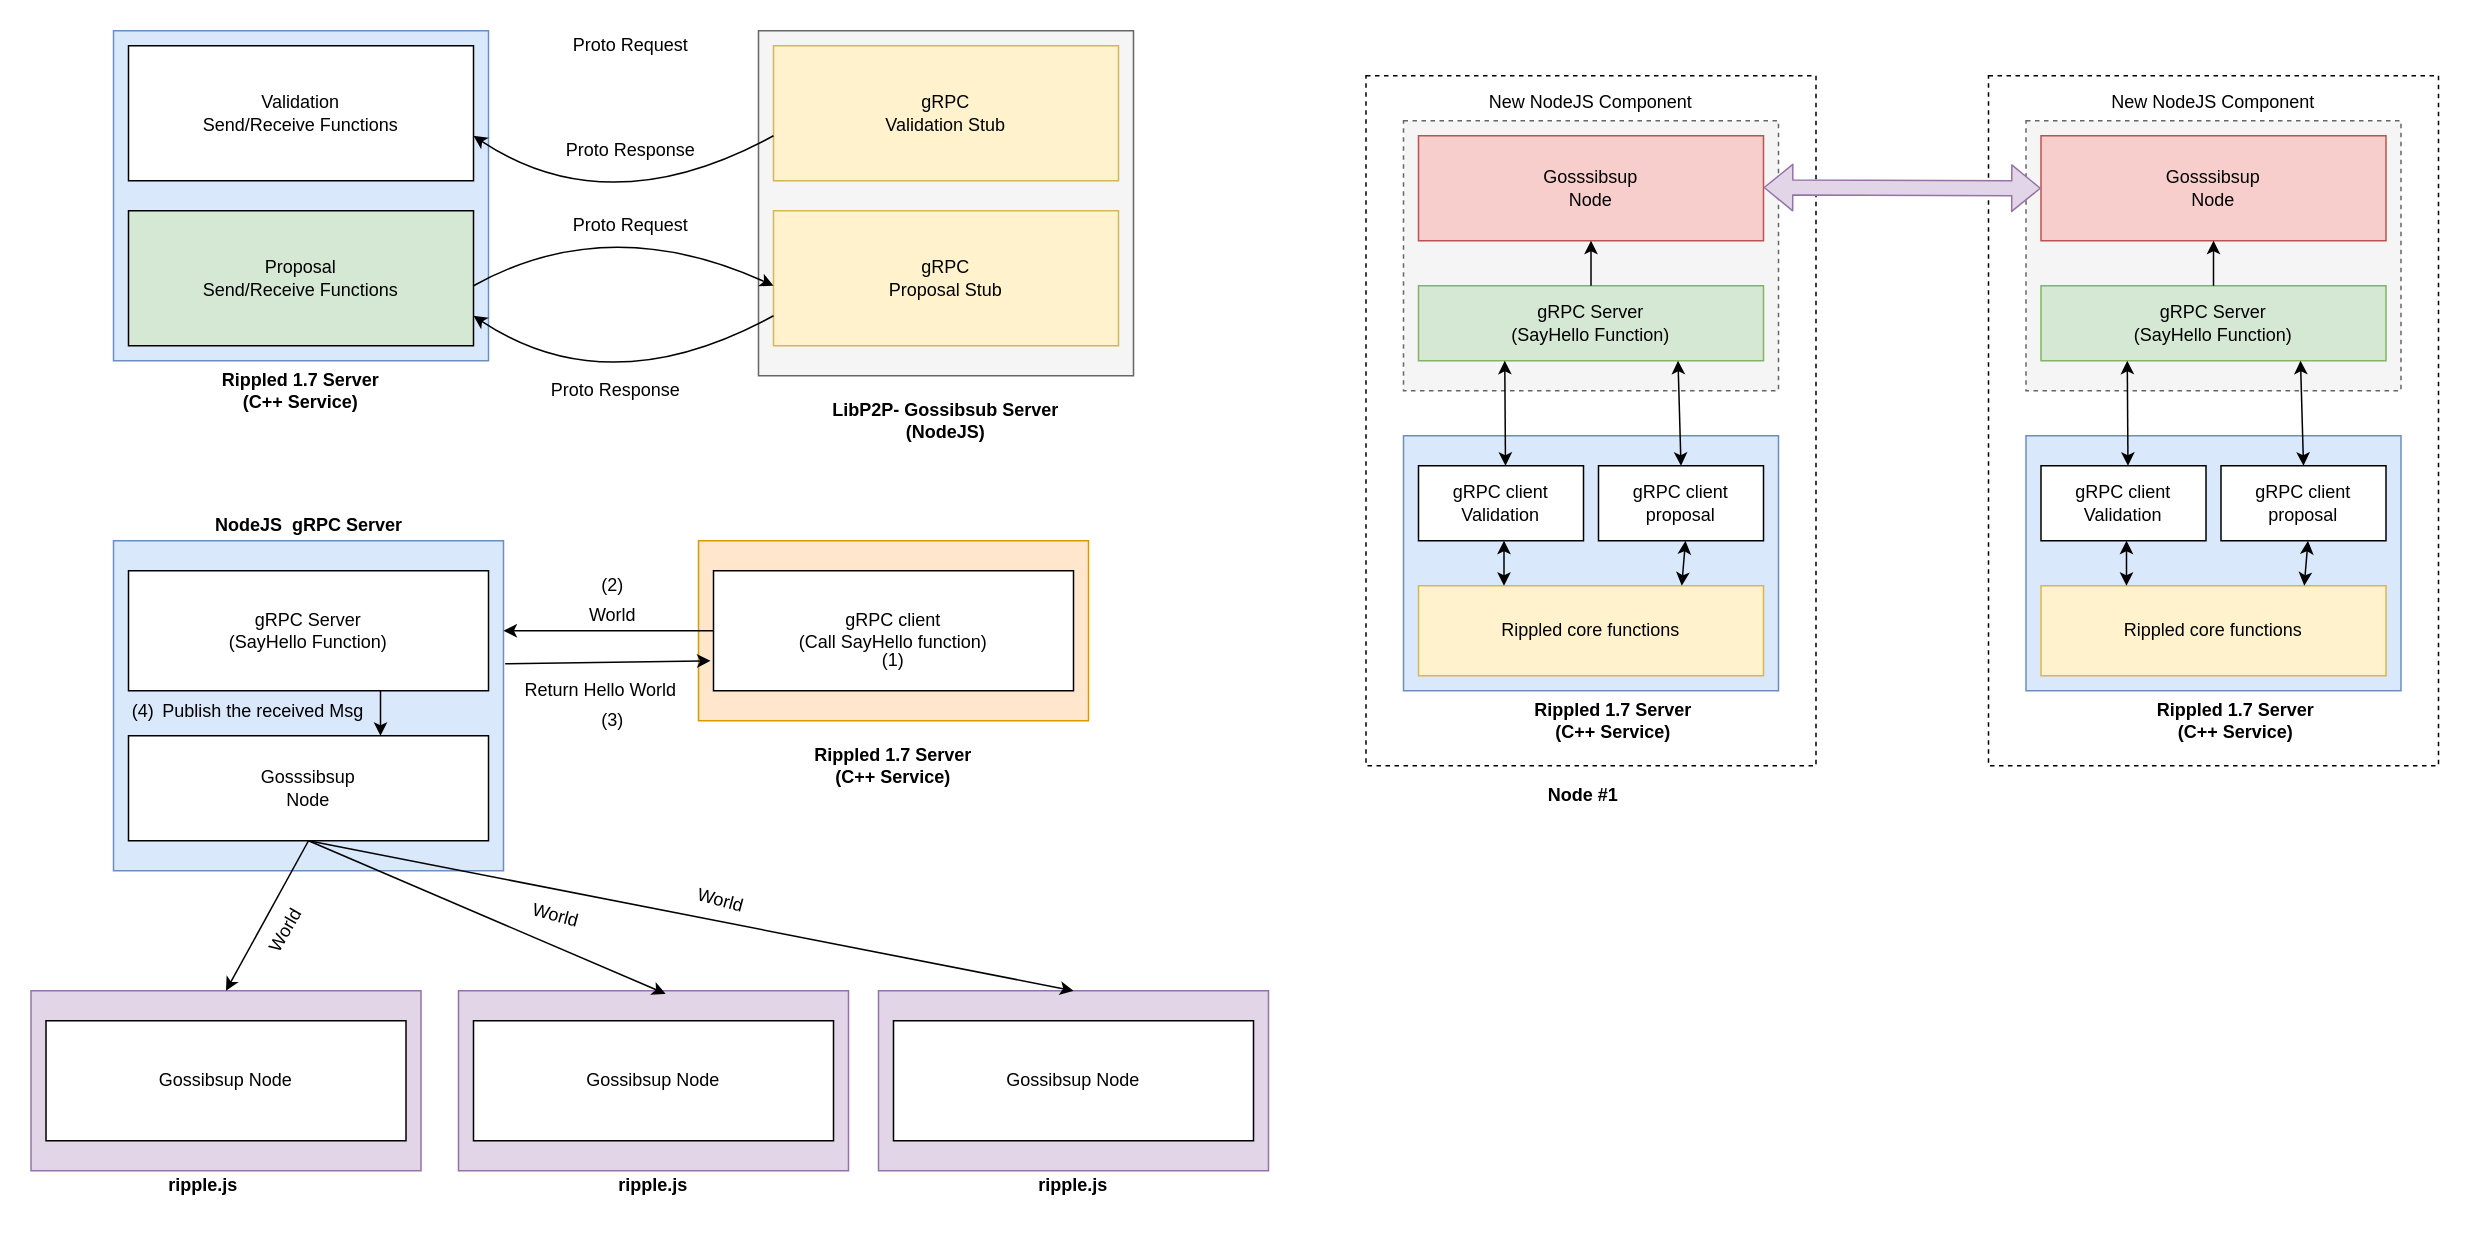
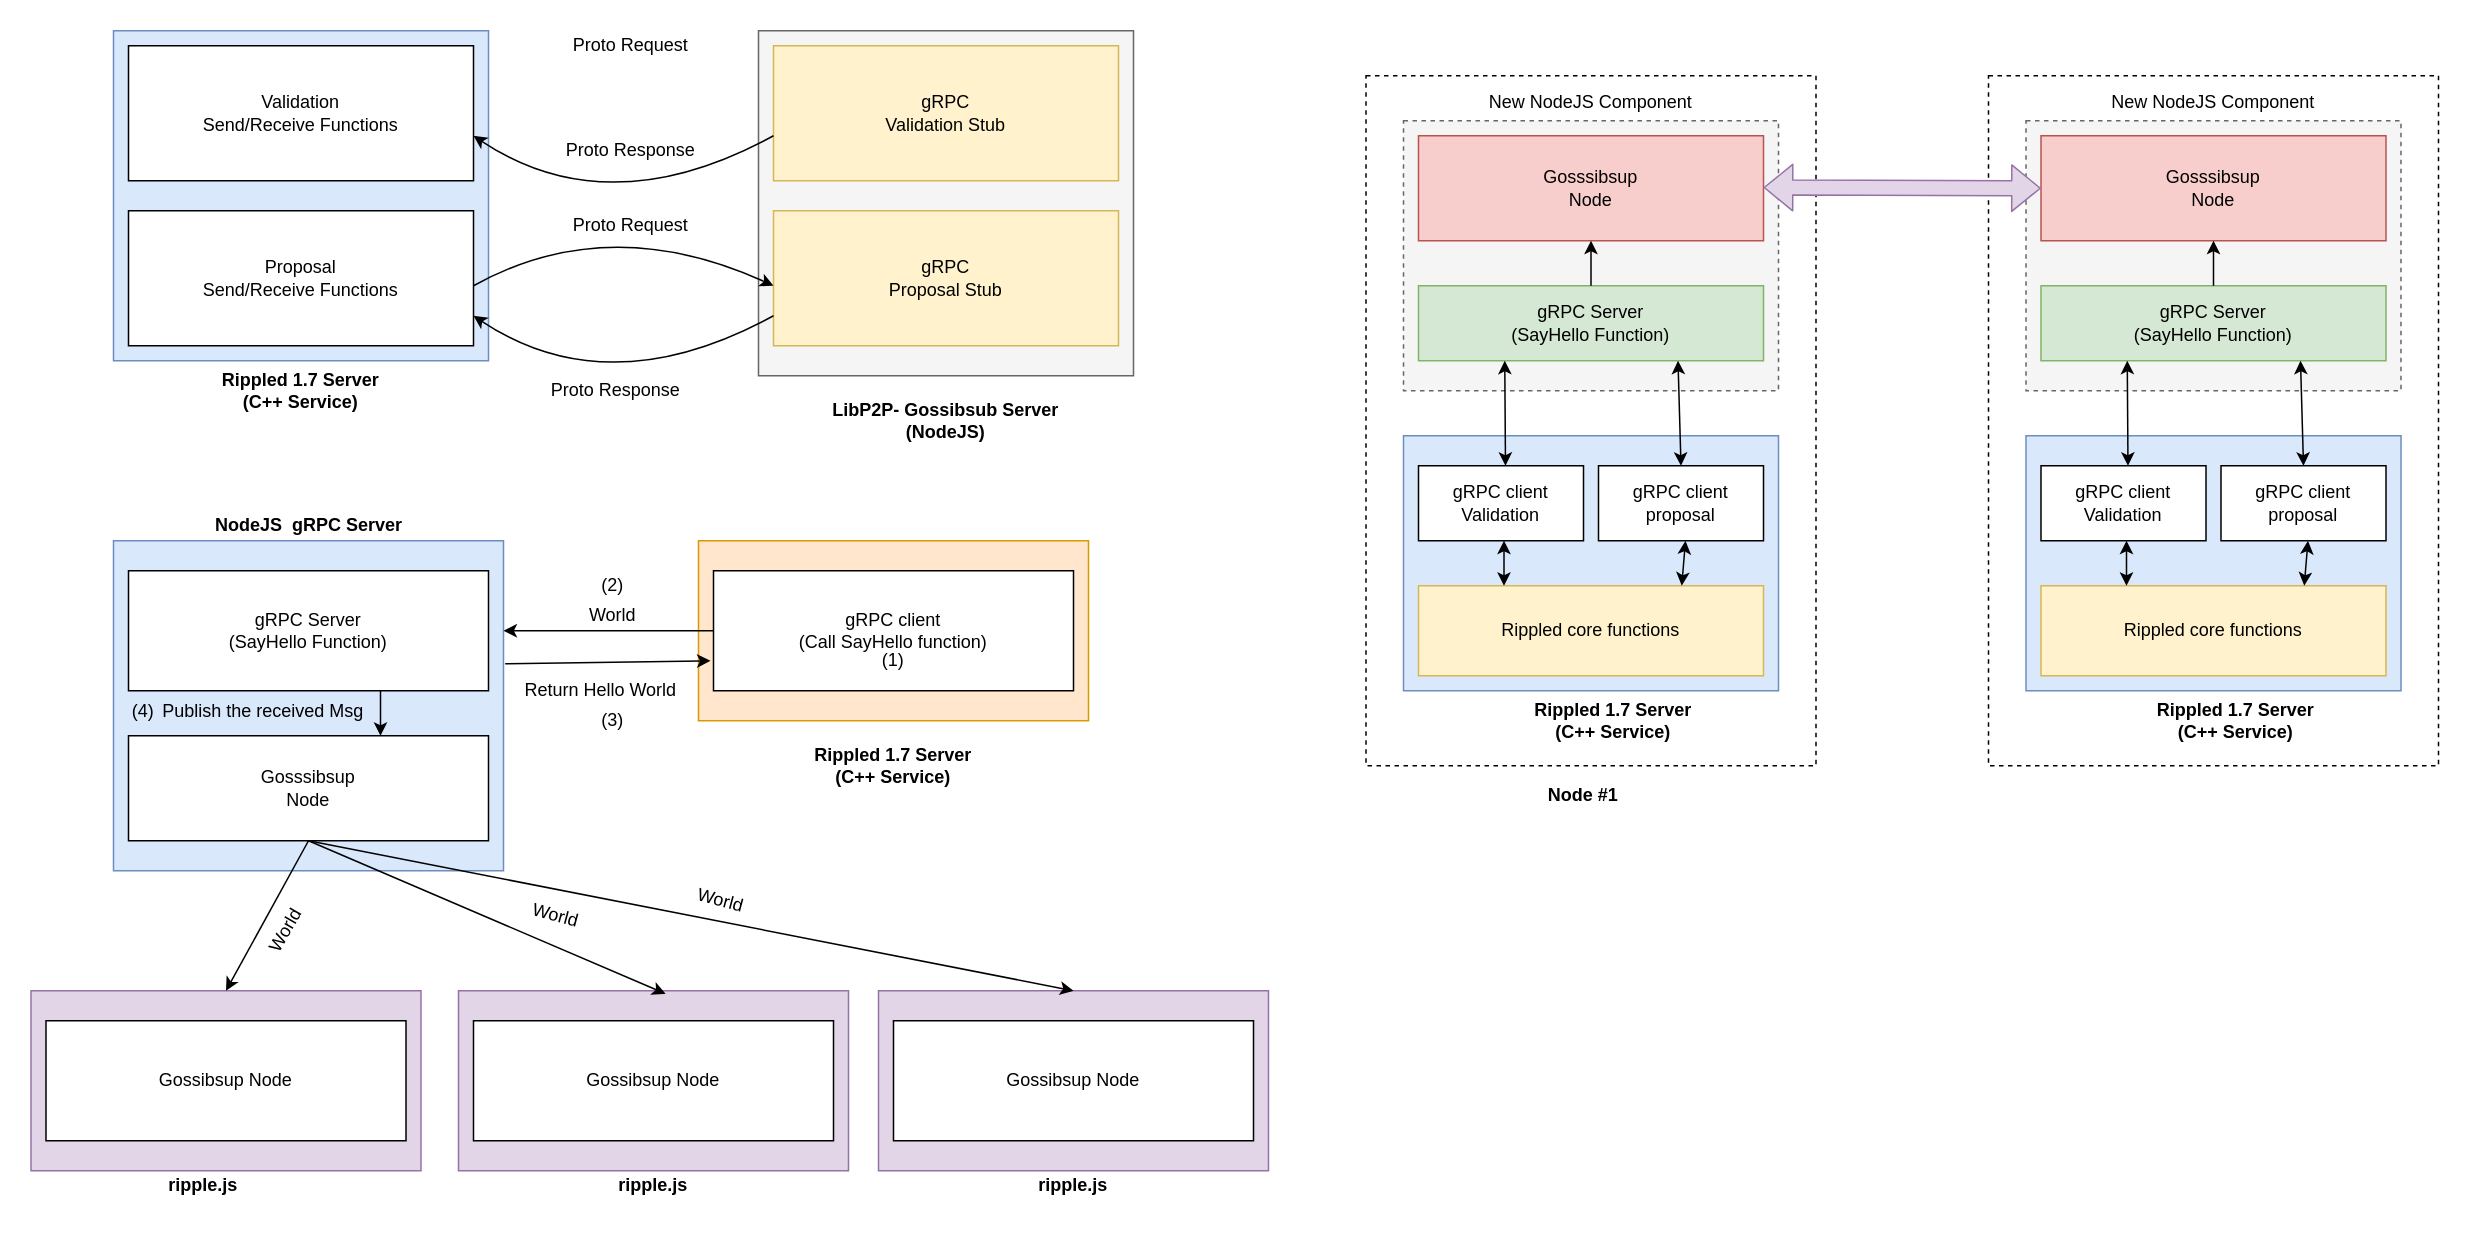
node "Proposal Send/Receive Functions": fillcolor #d5e8d4 -> #ffffff
